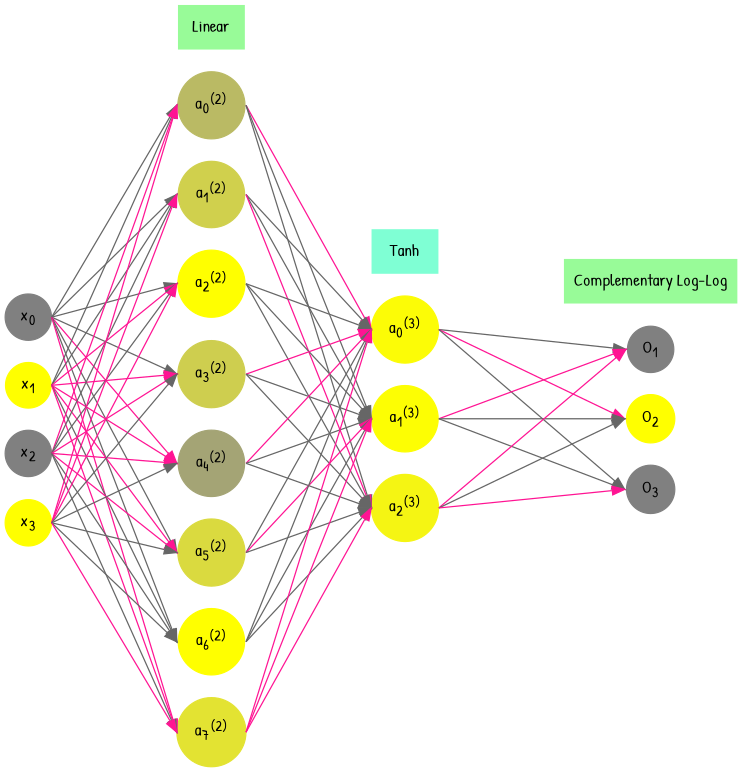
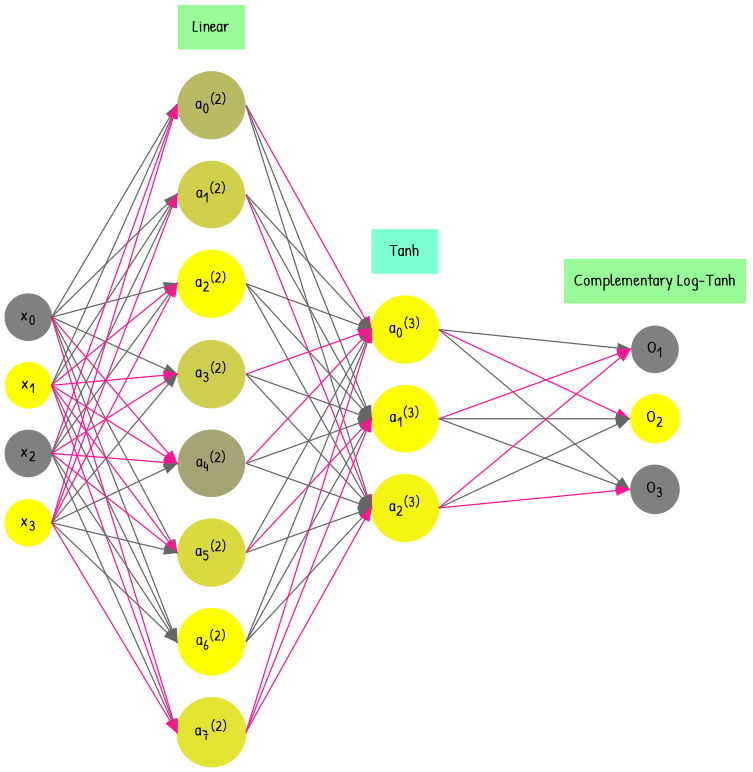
node "Complementary Log-Log": label "Complementary Log-Log" -> "Complementary Log-Tanh"
